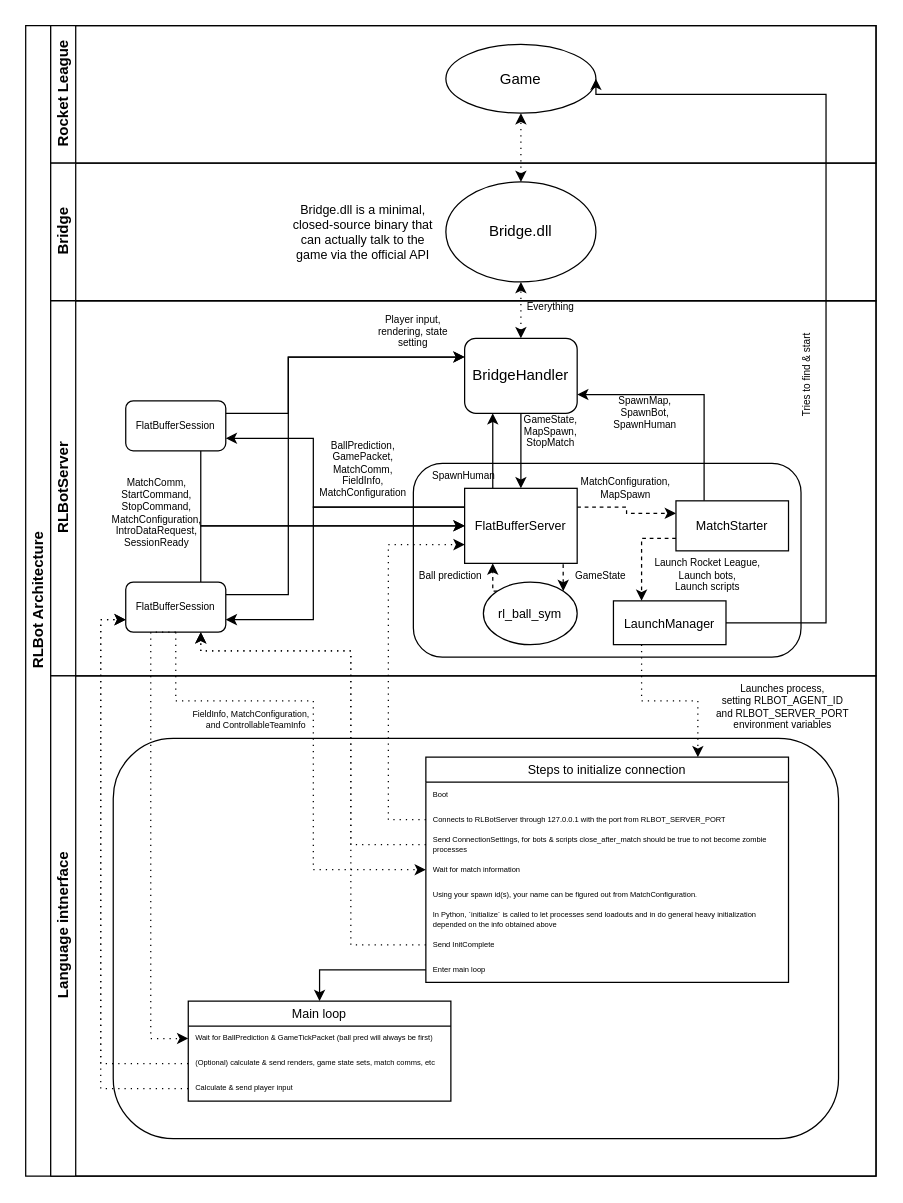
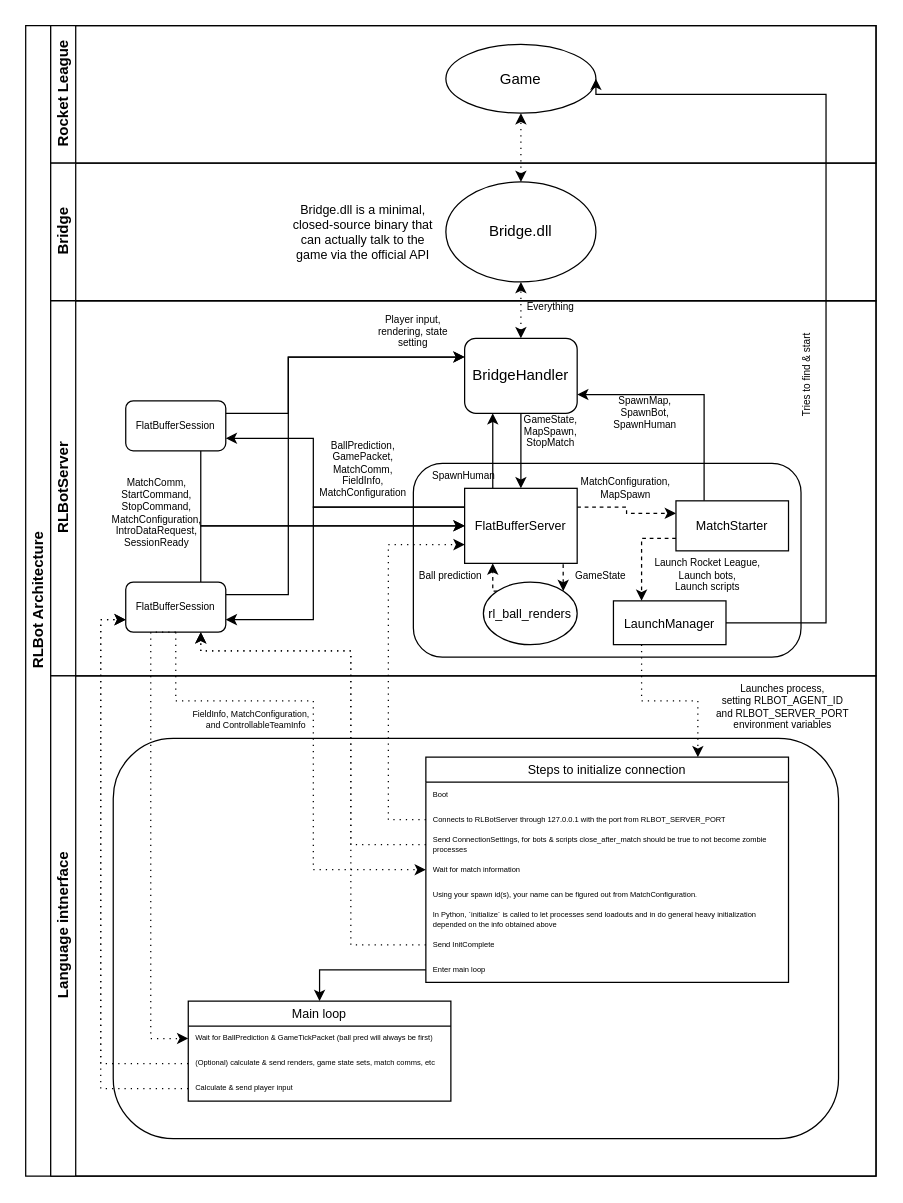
node "rl_ball_sym": label "rl_ball_sym" -> "rl_ball_renders"
